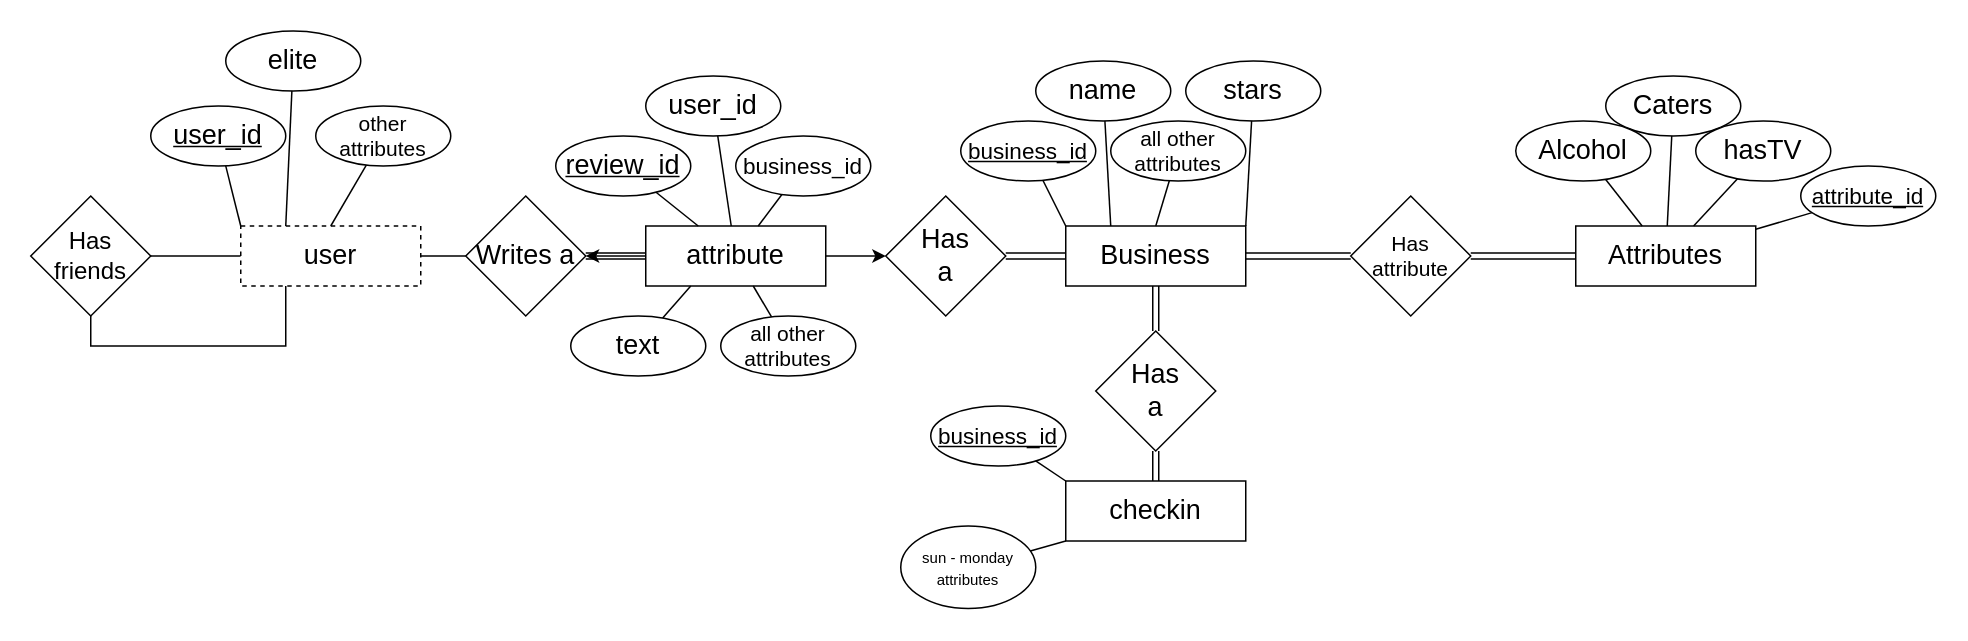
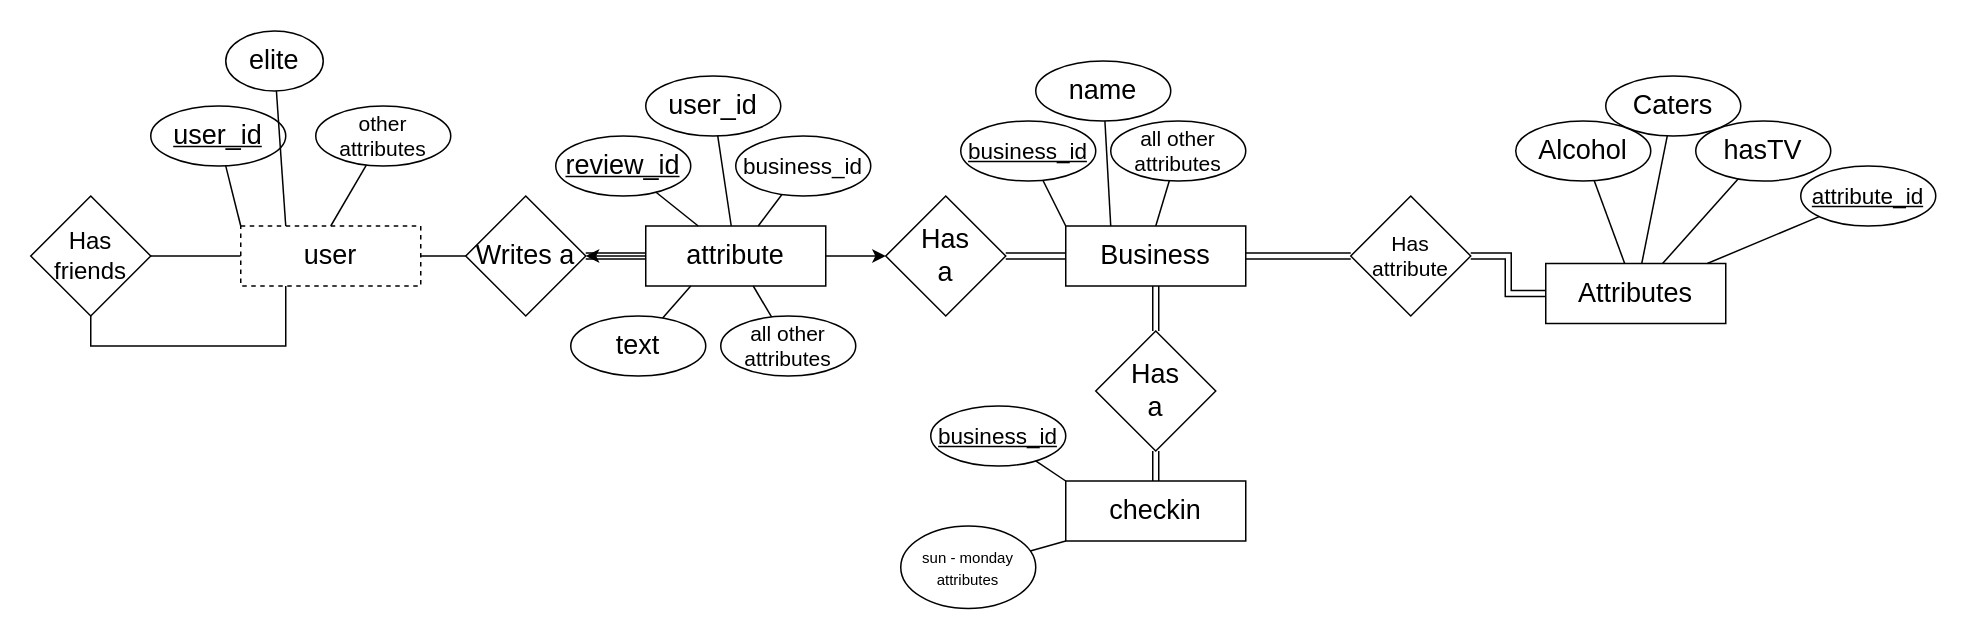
node "elite": size 135x60 -> 98x60
node "stars": removed
edge "stars" -- "Business": removed
node "Attributes": moved (1666, 256) -> (1636, 293)
